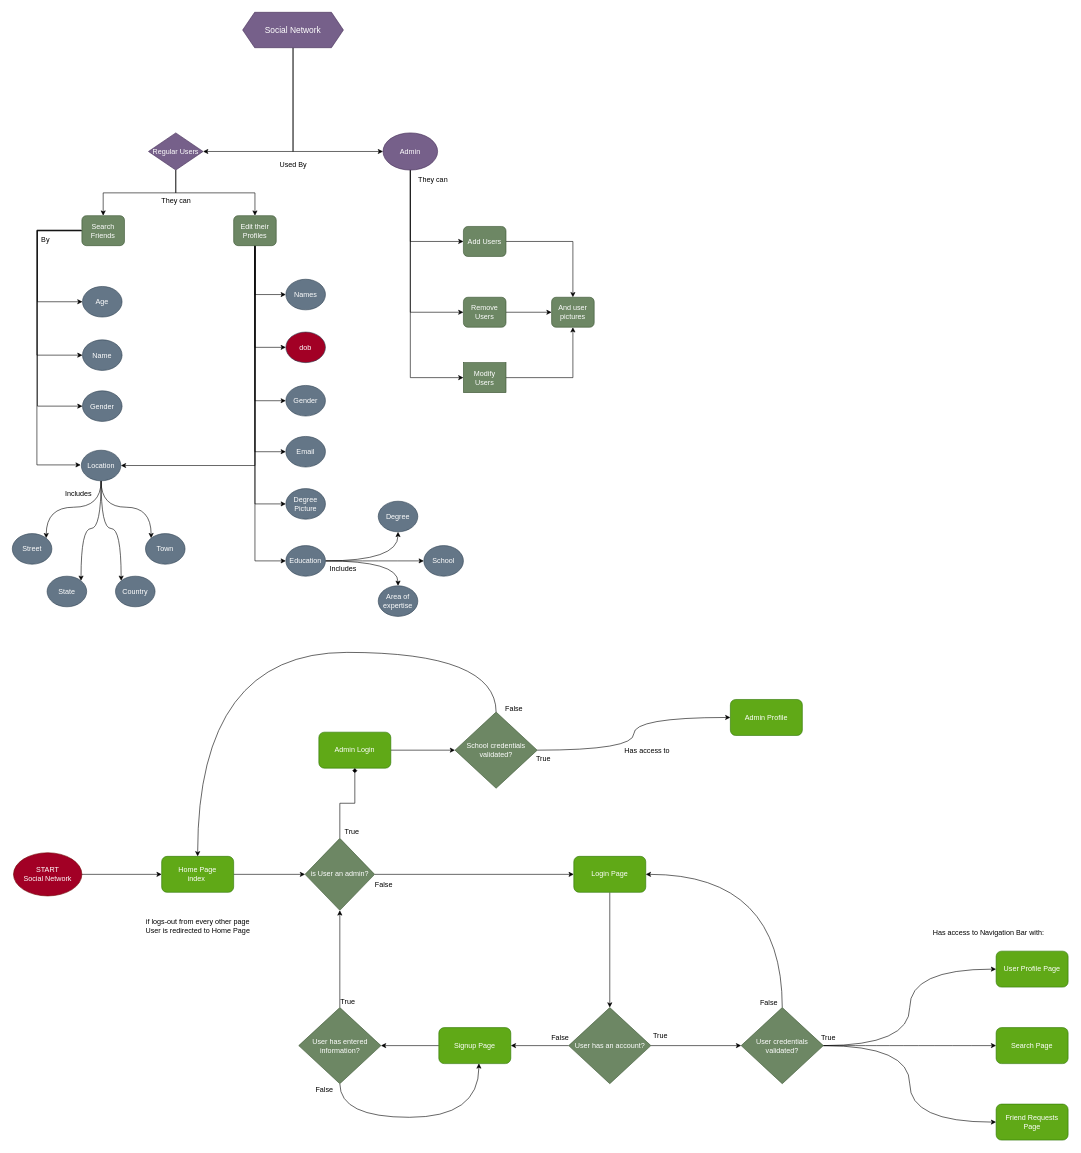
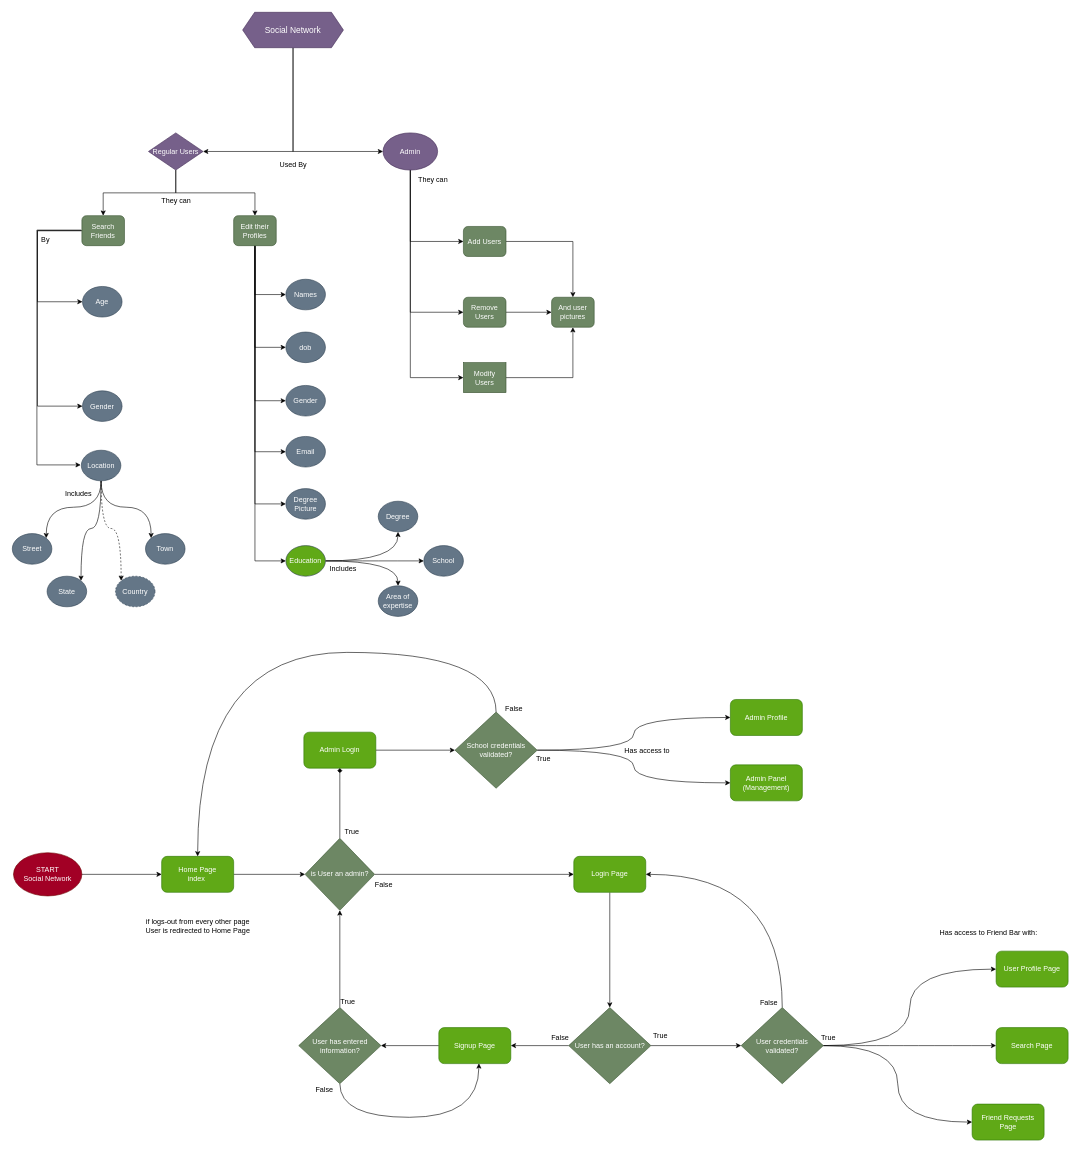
node "dob": fillcolor #a20025 -> #647687
edge "Search Friends" -> "Name": removed
node "Name": removed
edge "Edit their Profiles" -> "Location": removed
edge "Location" -> "Country": style solid -> dashed
node "Education": fillcolor #647687 -> #60a917
node "Country": style solid -> dashed
node "Admin Login": moved (355, 750) -> (340, 750)
edge "School credentials validated?" -> "Admin Panel (Management)": added
node "Admin Panel (Management)": added
node "Has access to Navigation Bar with:": label "Has access to Navigation Bar with:" -> "Has access to Friend Bar with:"
node "Friend Requests Page": moved (1032, 1122) -> (1008, 1122)
